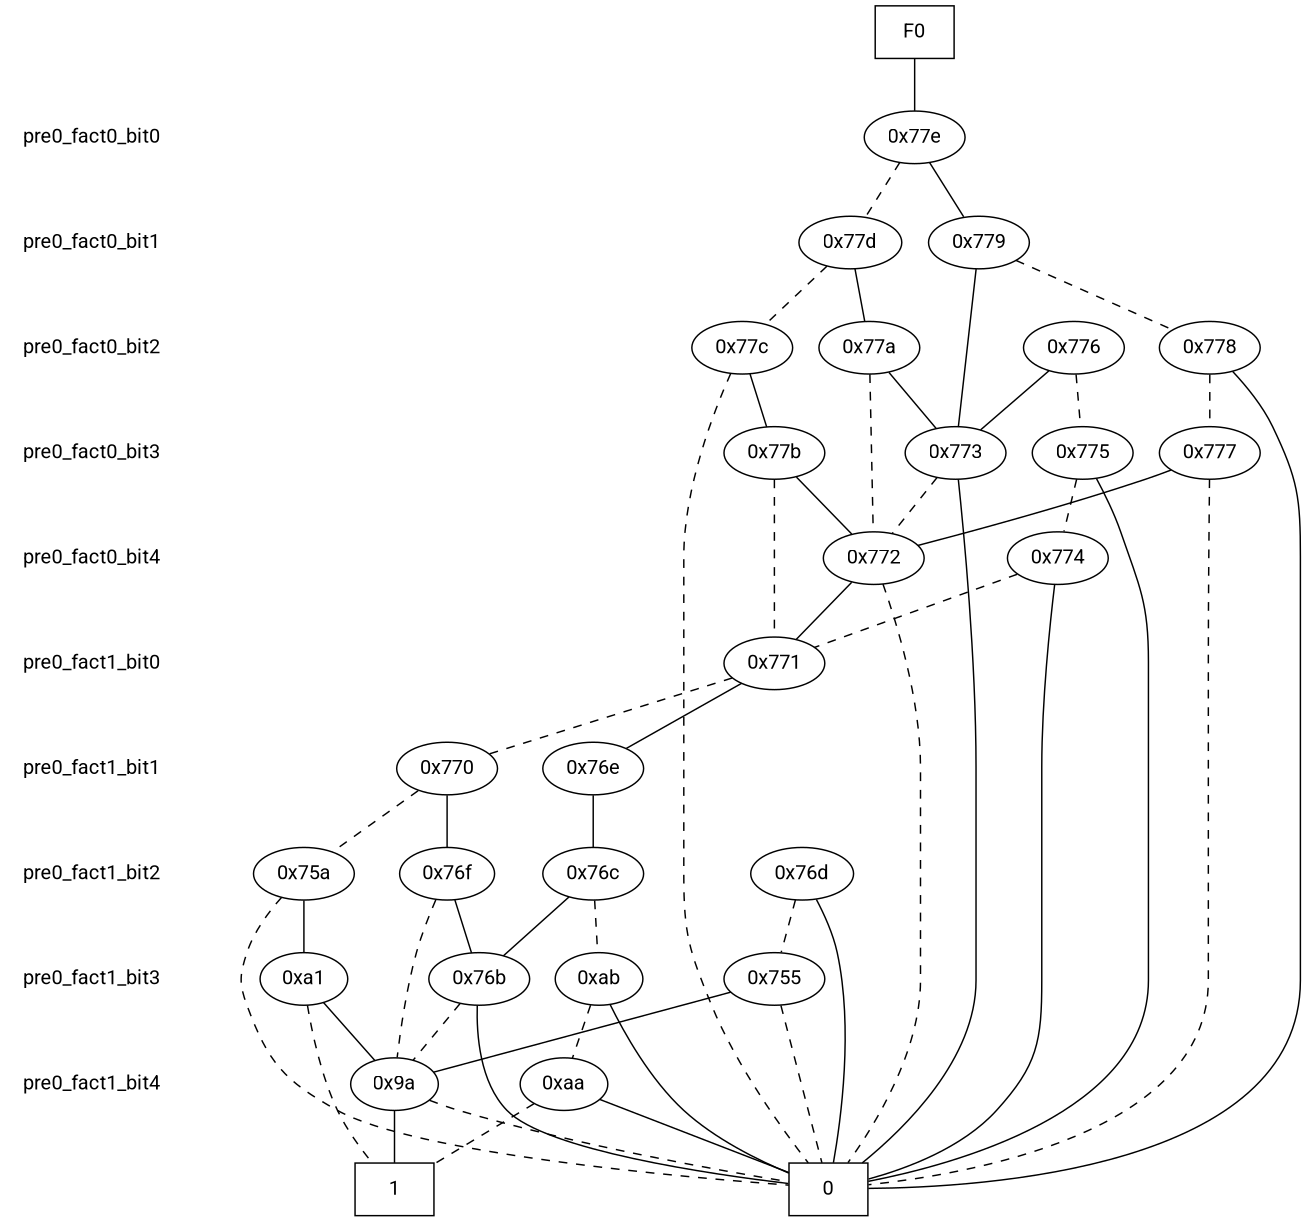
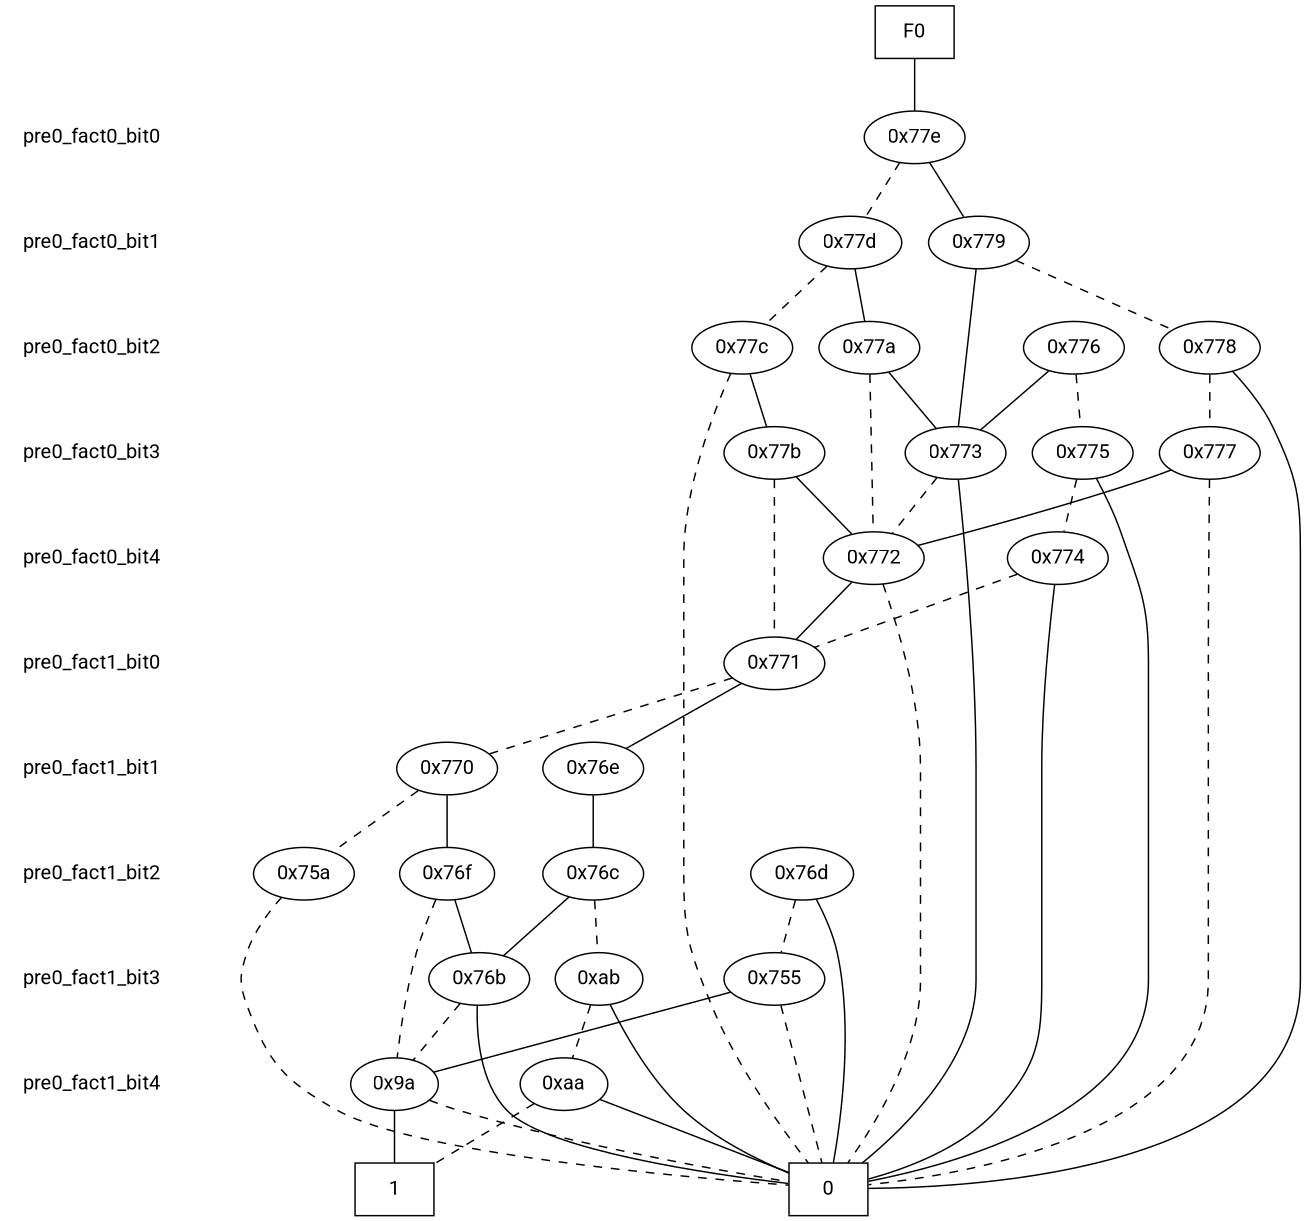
node "0xa1": removed
